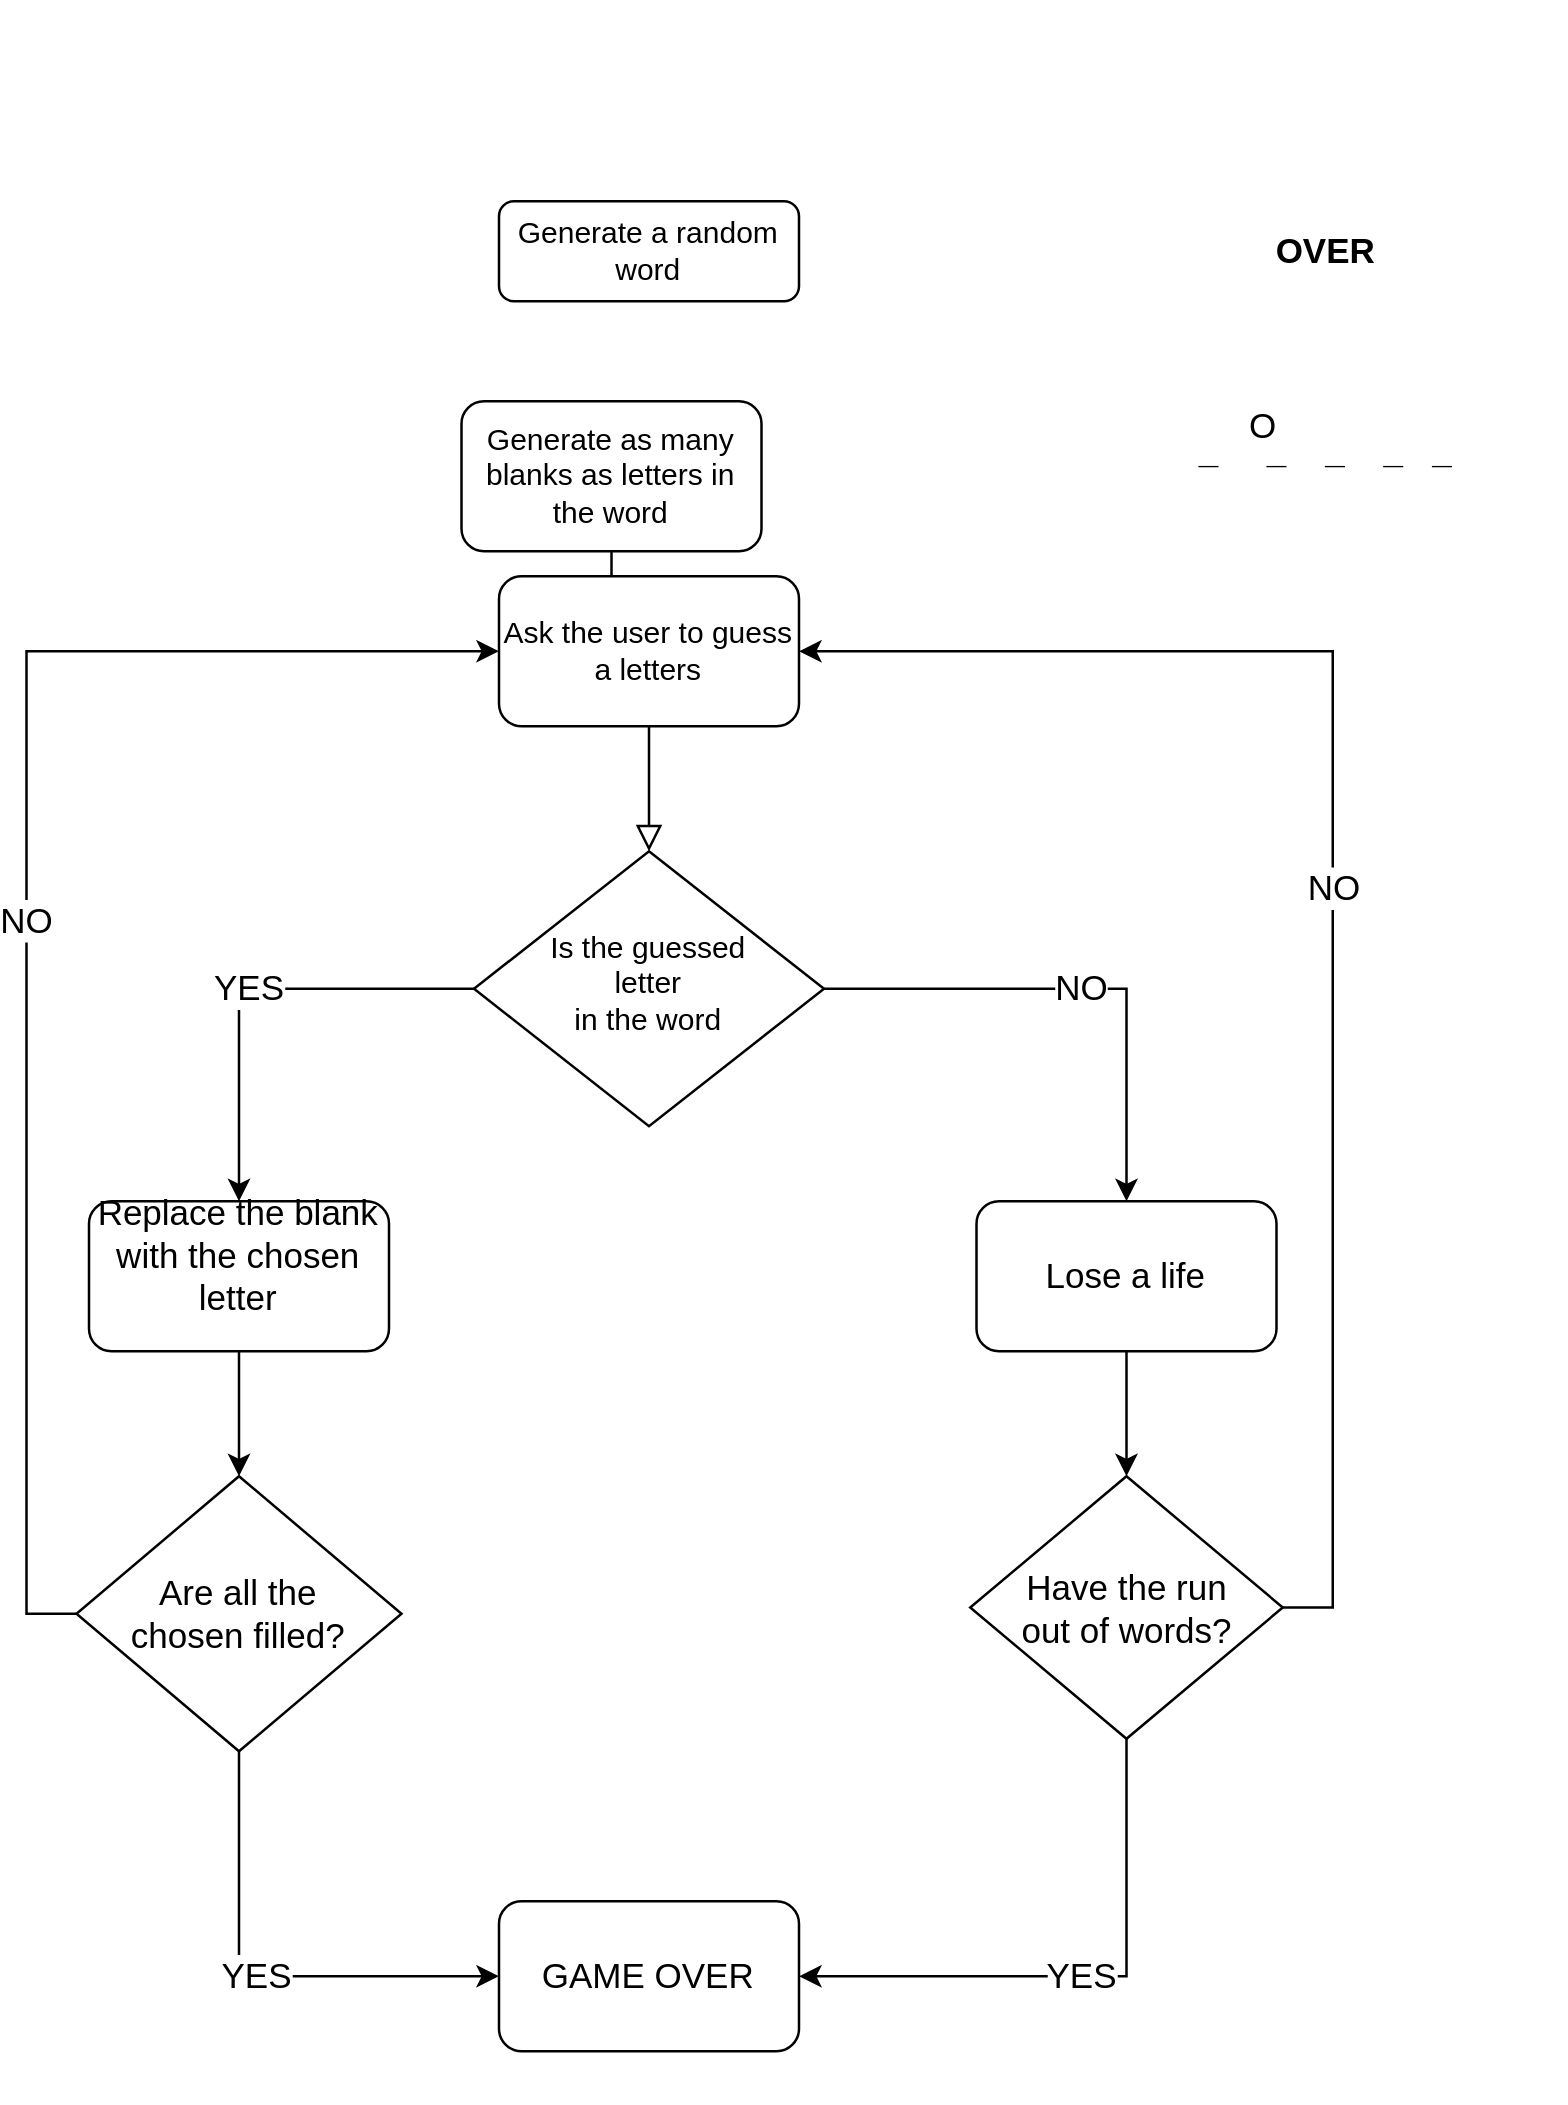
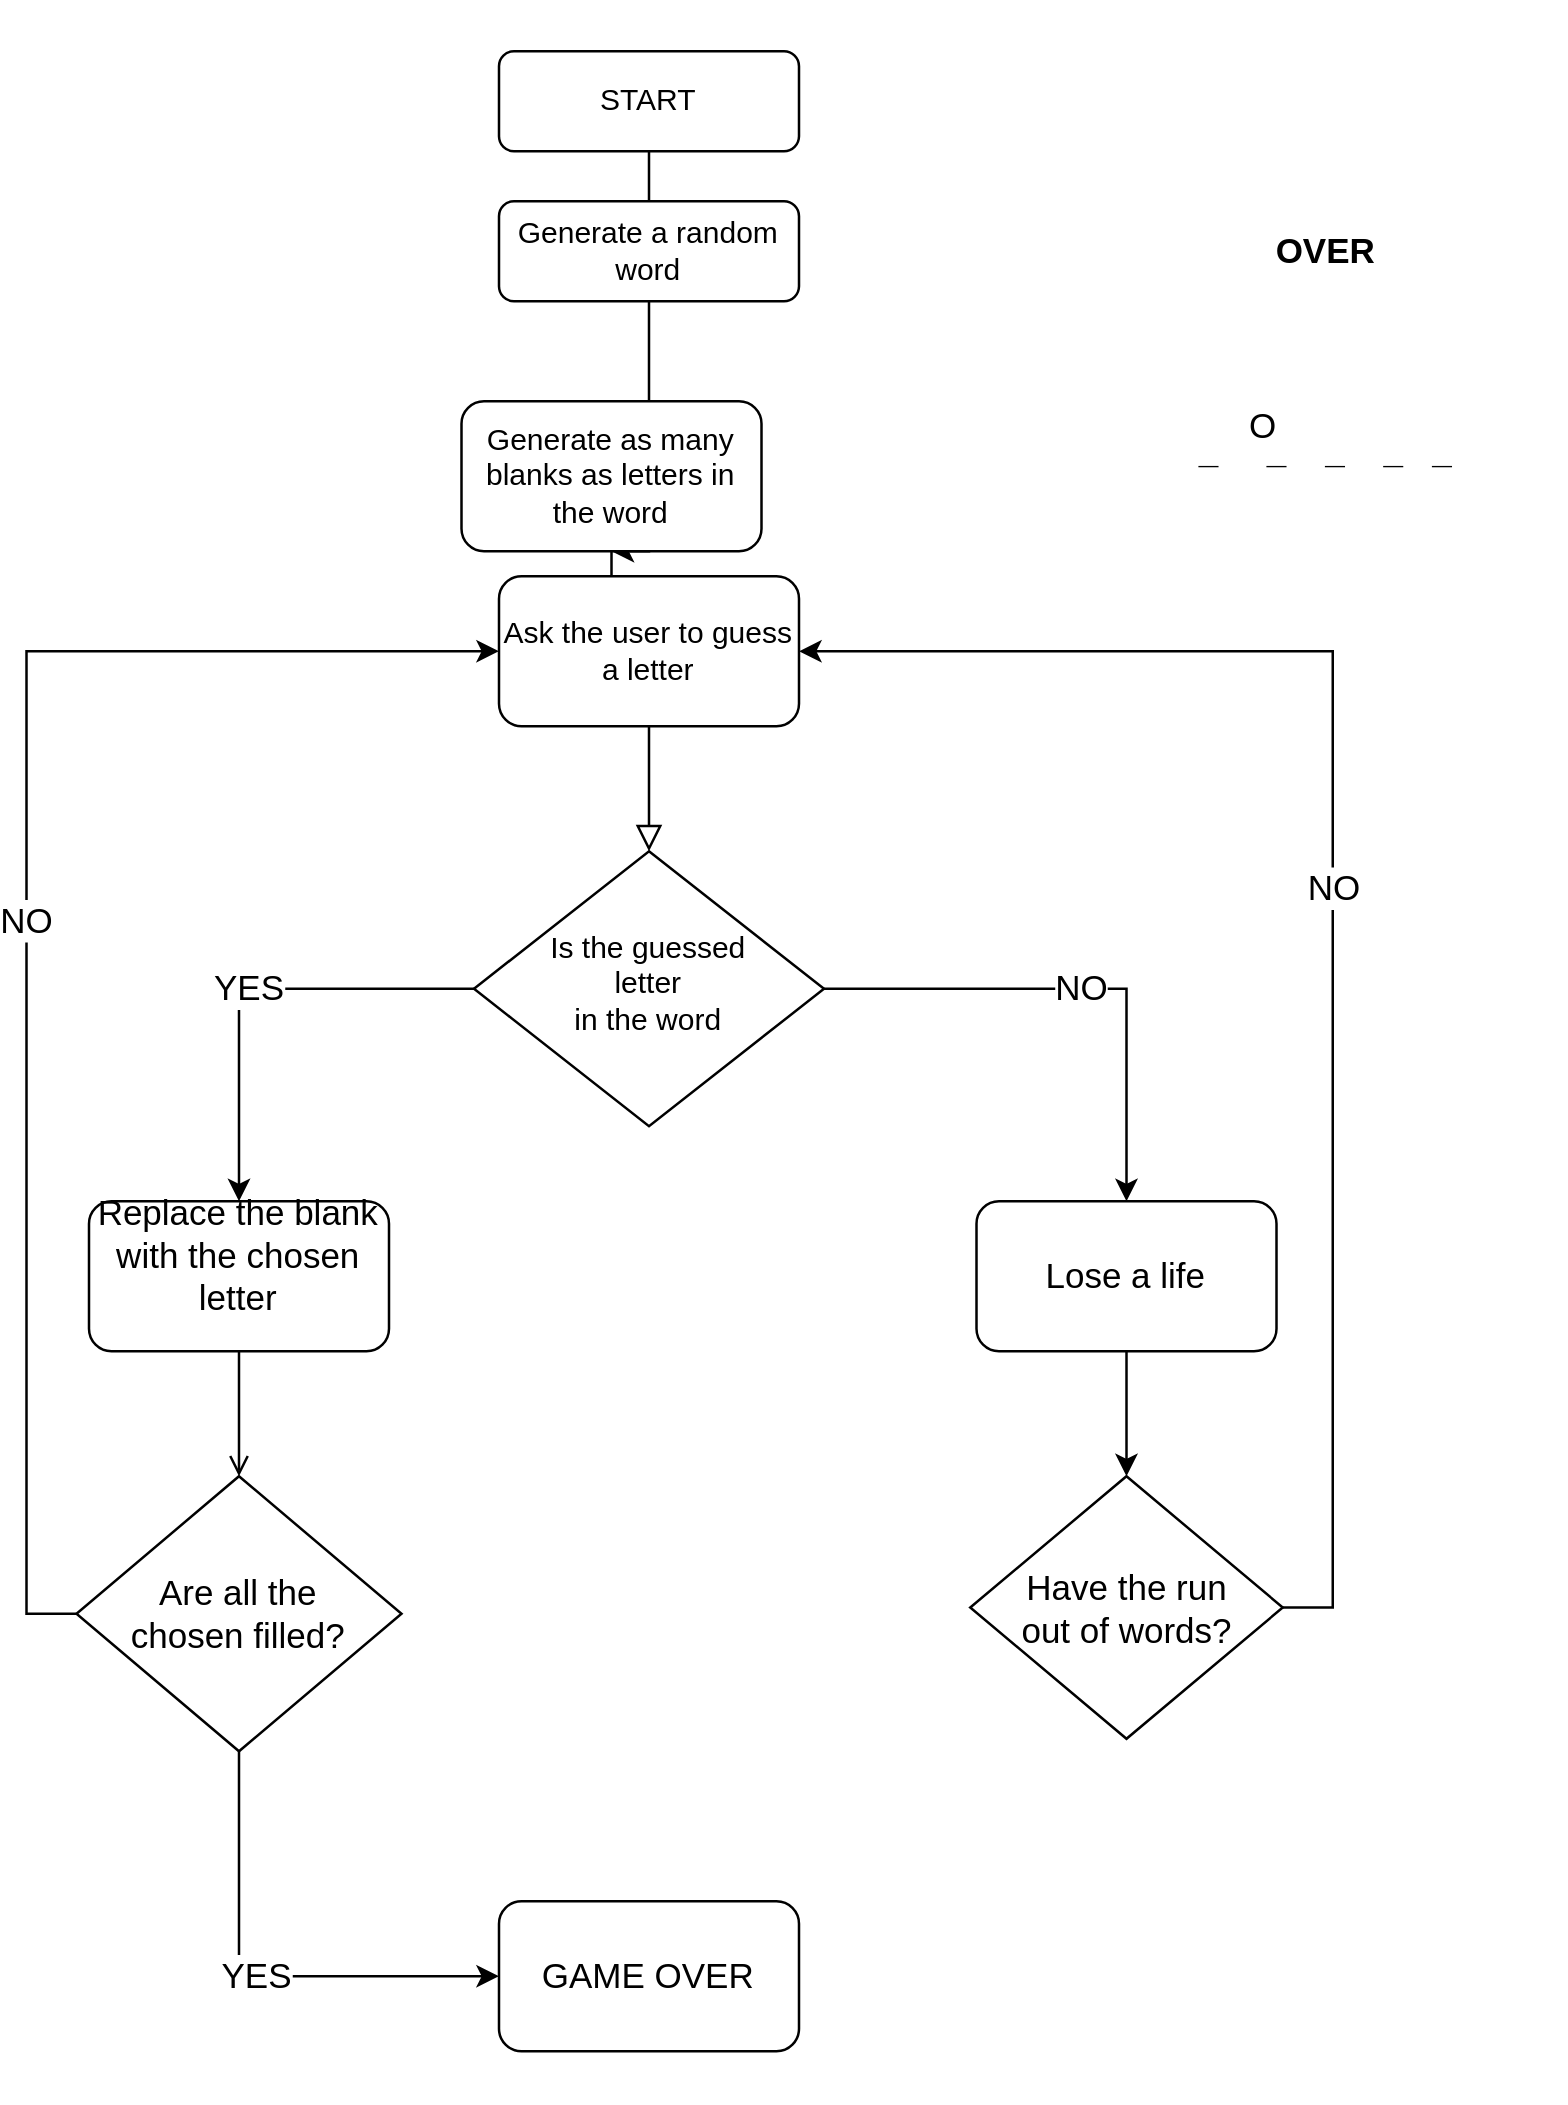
node "START": added
edge "START" -> "Generate as many blanks as letters in the word": added
node "Ask the user to guess a letters": label "Ask the user to guess a letters" -> "Ask the user to guess a letter"
edge "Replace the blank with the chosen letter" -> "Are all the chosen filled?": arrowhead classic -> open
edge "Have the run out of words?" -> "GAME OVER": removed, label "YES"
